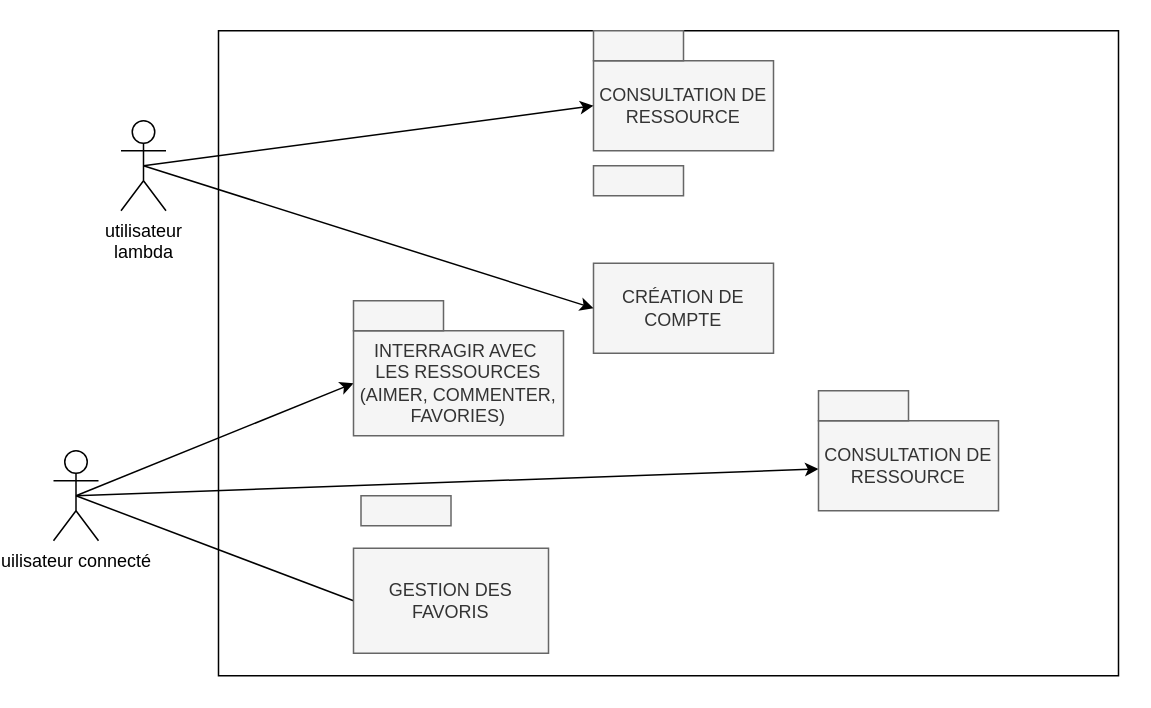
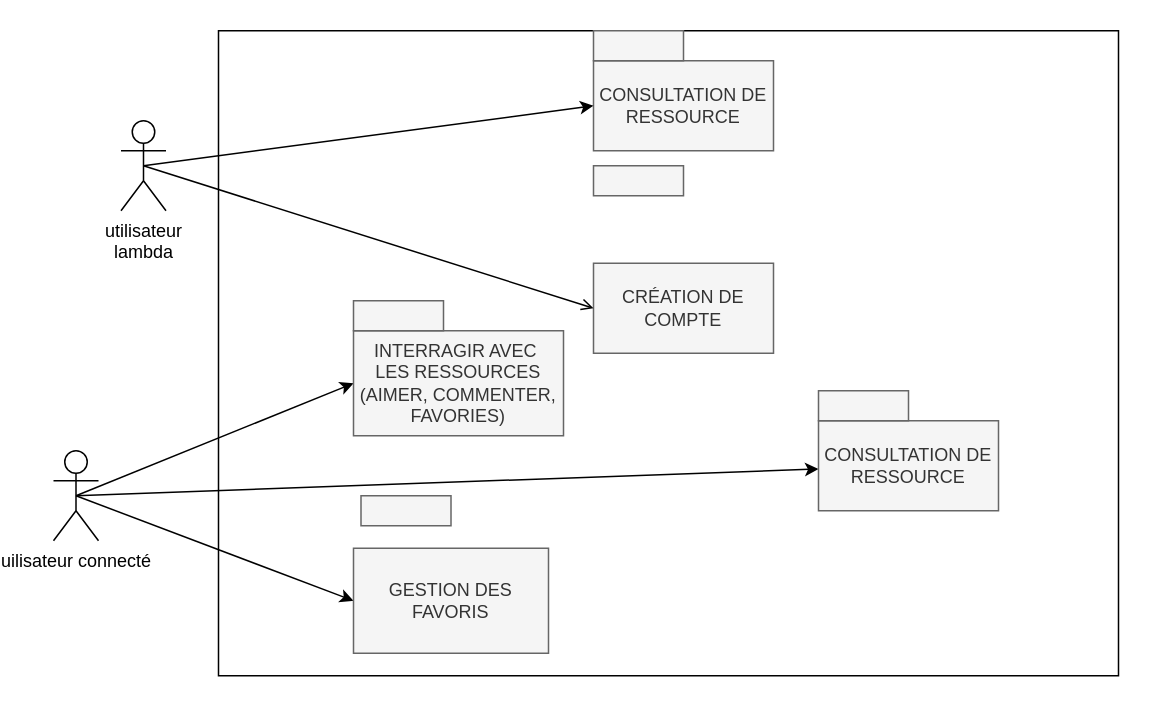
edge "utilisateur lambda" -> "CRÉATION DE COMPTE": arrowhead classic -> open
edge "uilisateur connecté" -- "GESTION DES FAVORIS": arrowhead none -> classic
